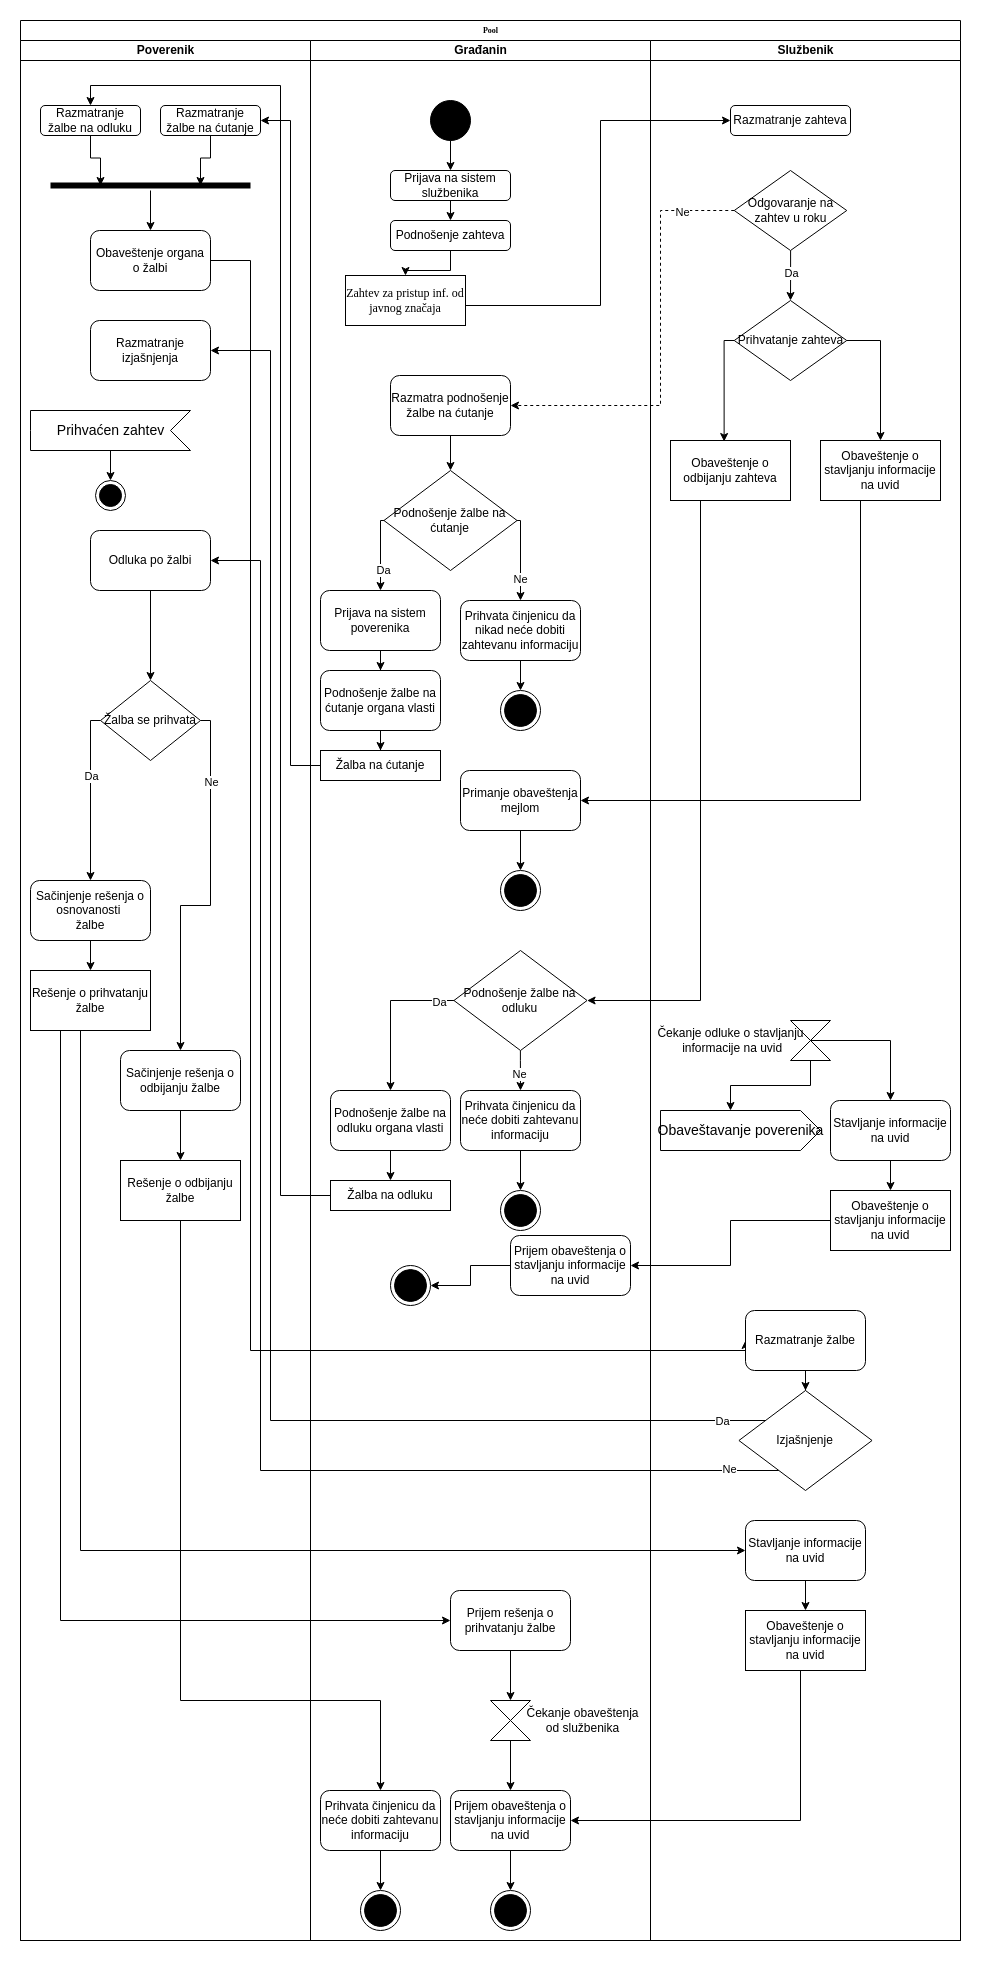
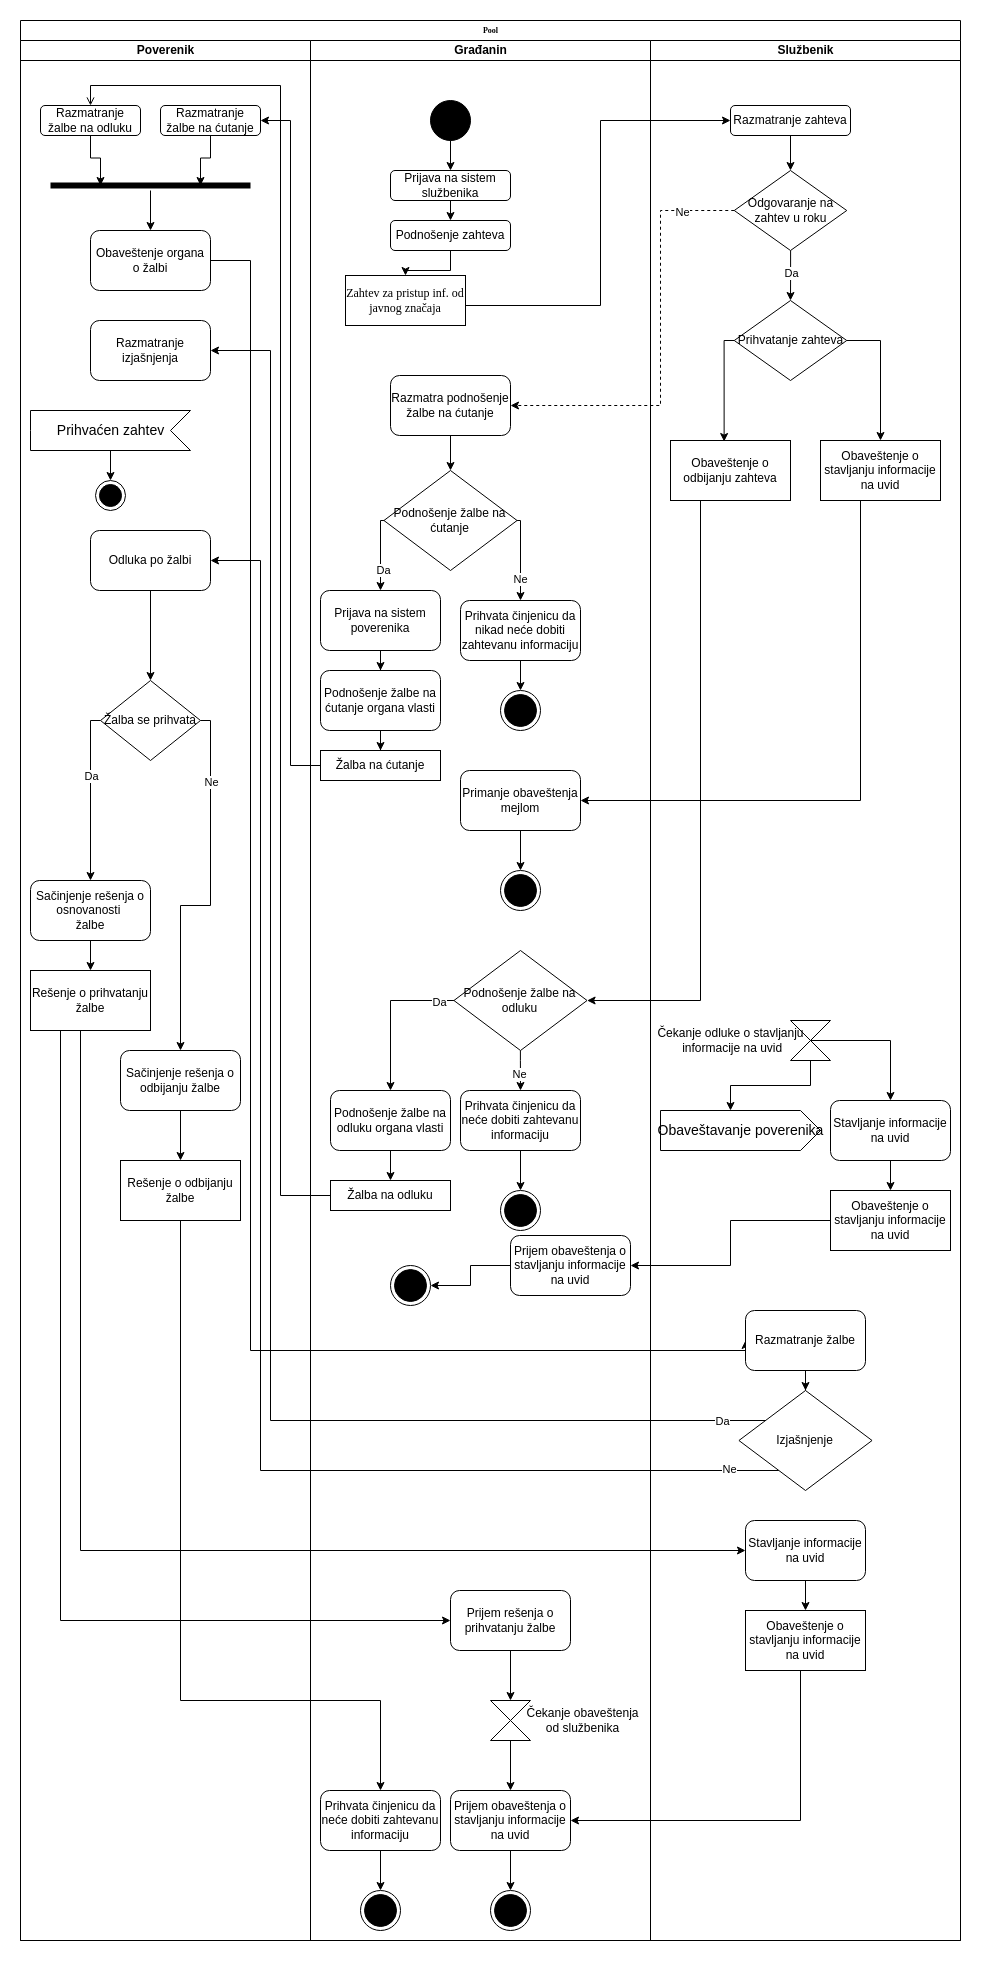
edge "Žalba na odluku" -> "Razmatranje žalbe na odluku": arrowhead classic -> open
edge "Razmatranje zahteva" -> "Odgovaranje na zahtev u roku": added
